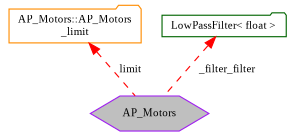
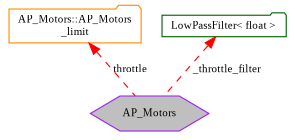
edge "AP_Motors" -> "AP_Motors::AP_Motors _limit": label " limit" -> " throttle"
edge "AP_Motors" -> "LowPassFilter< float >": label " _filter_filter" -> " _throttle_filter"
